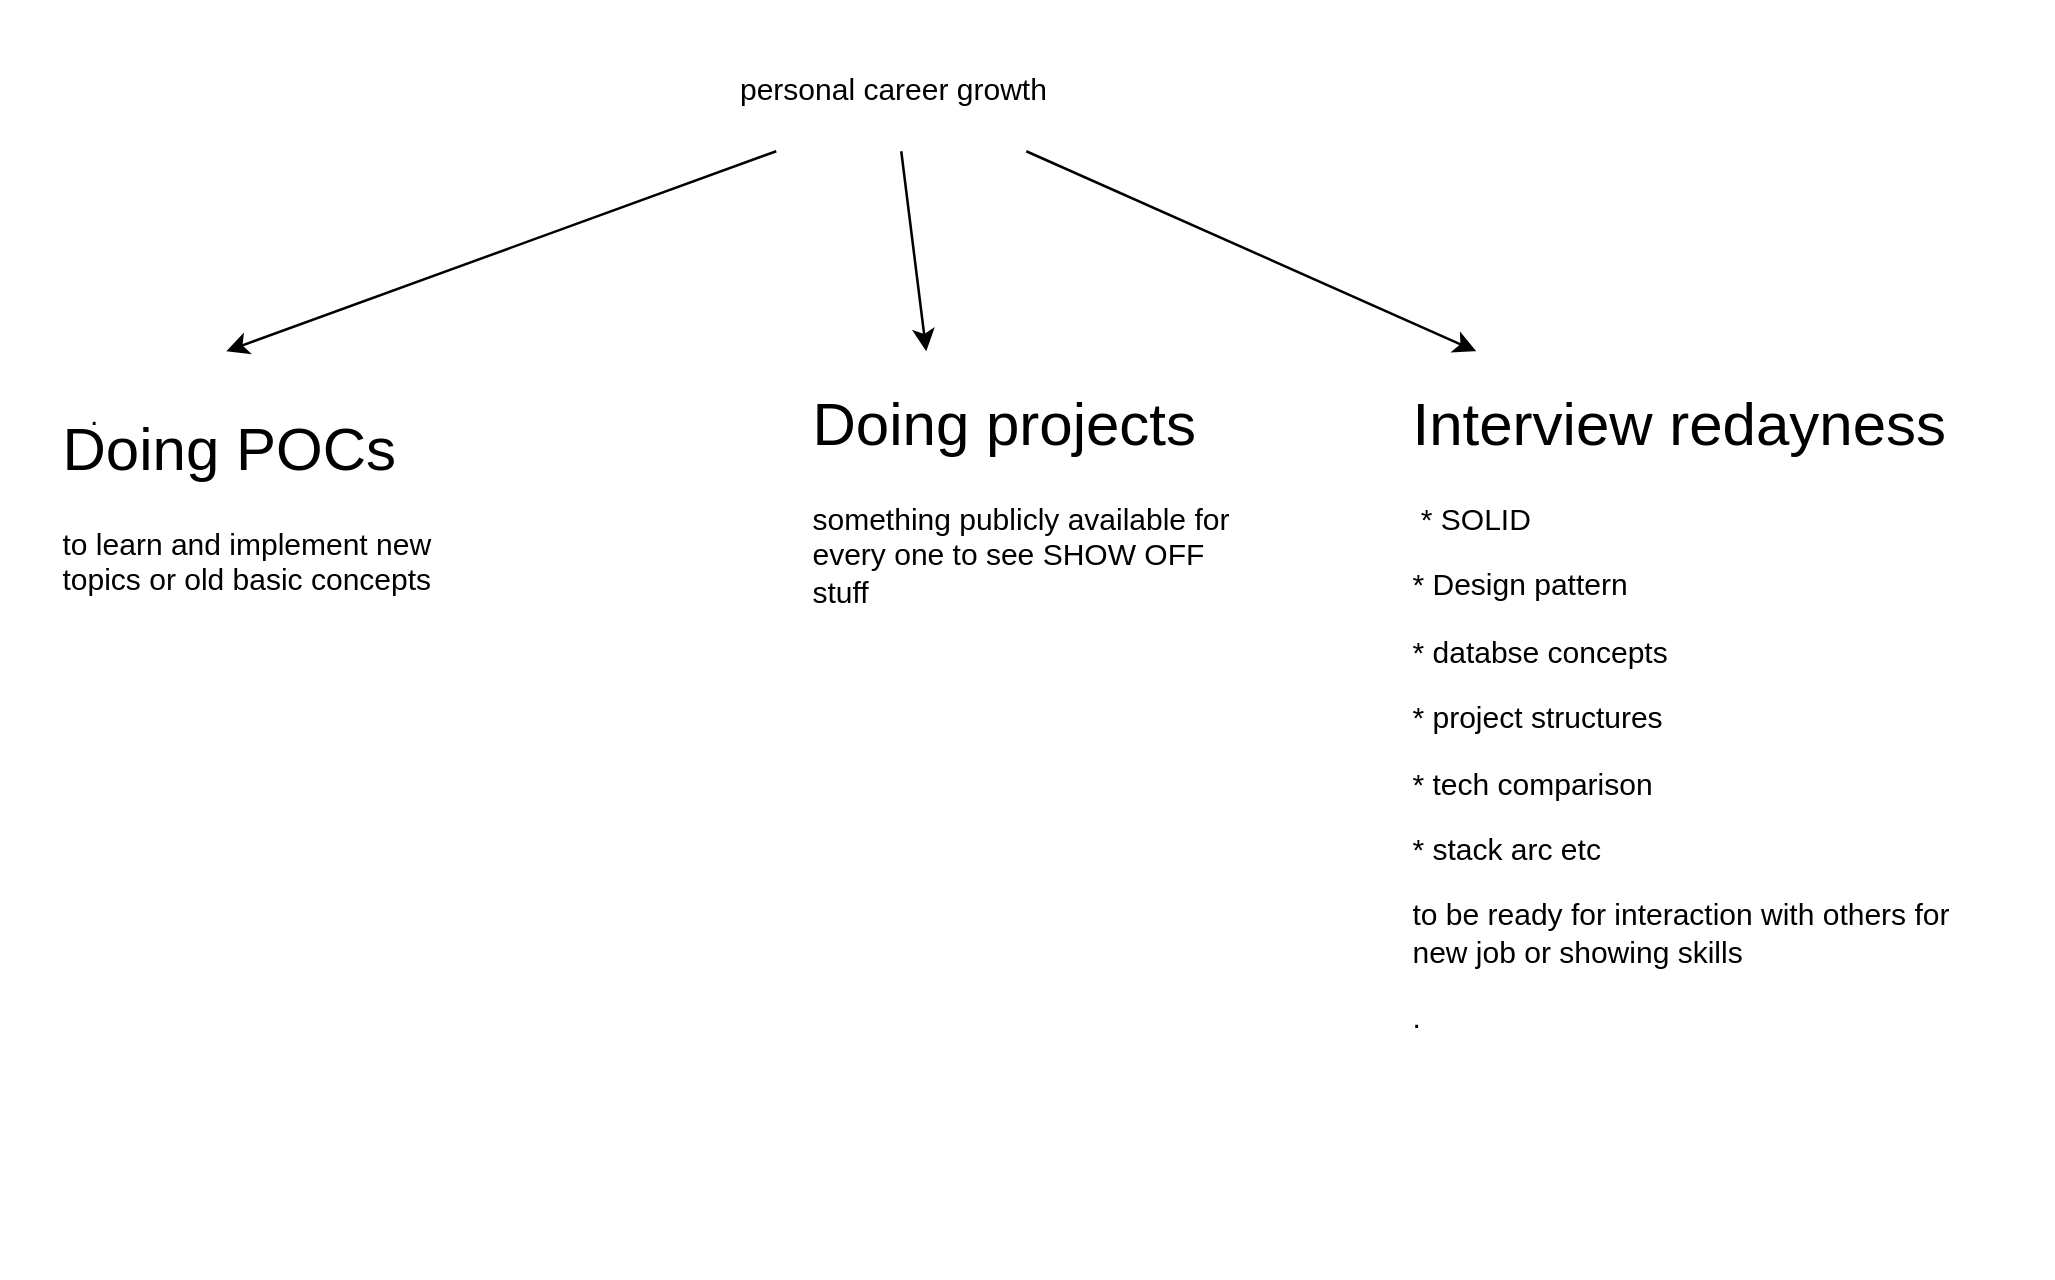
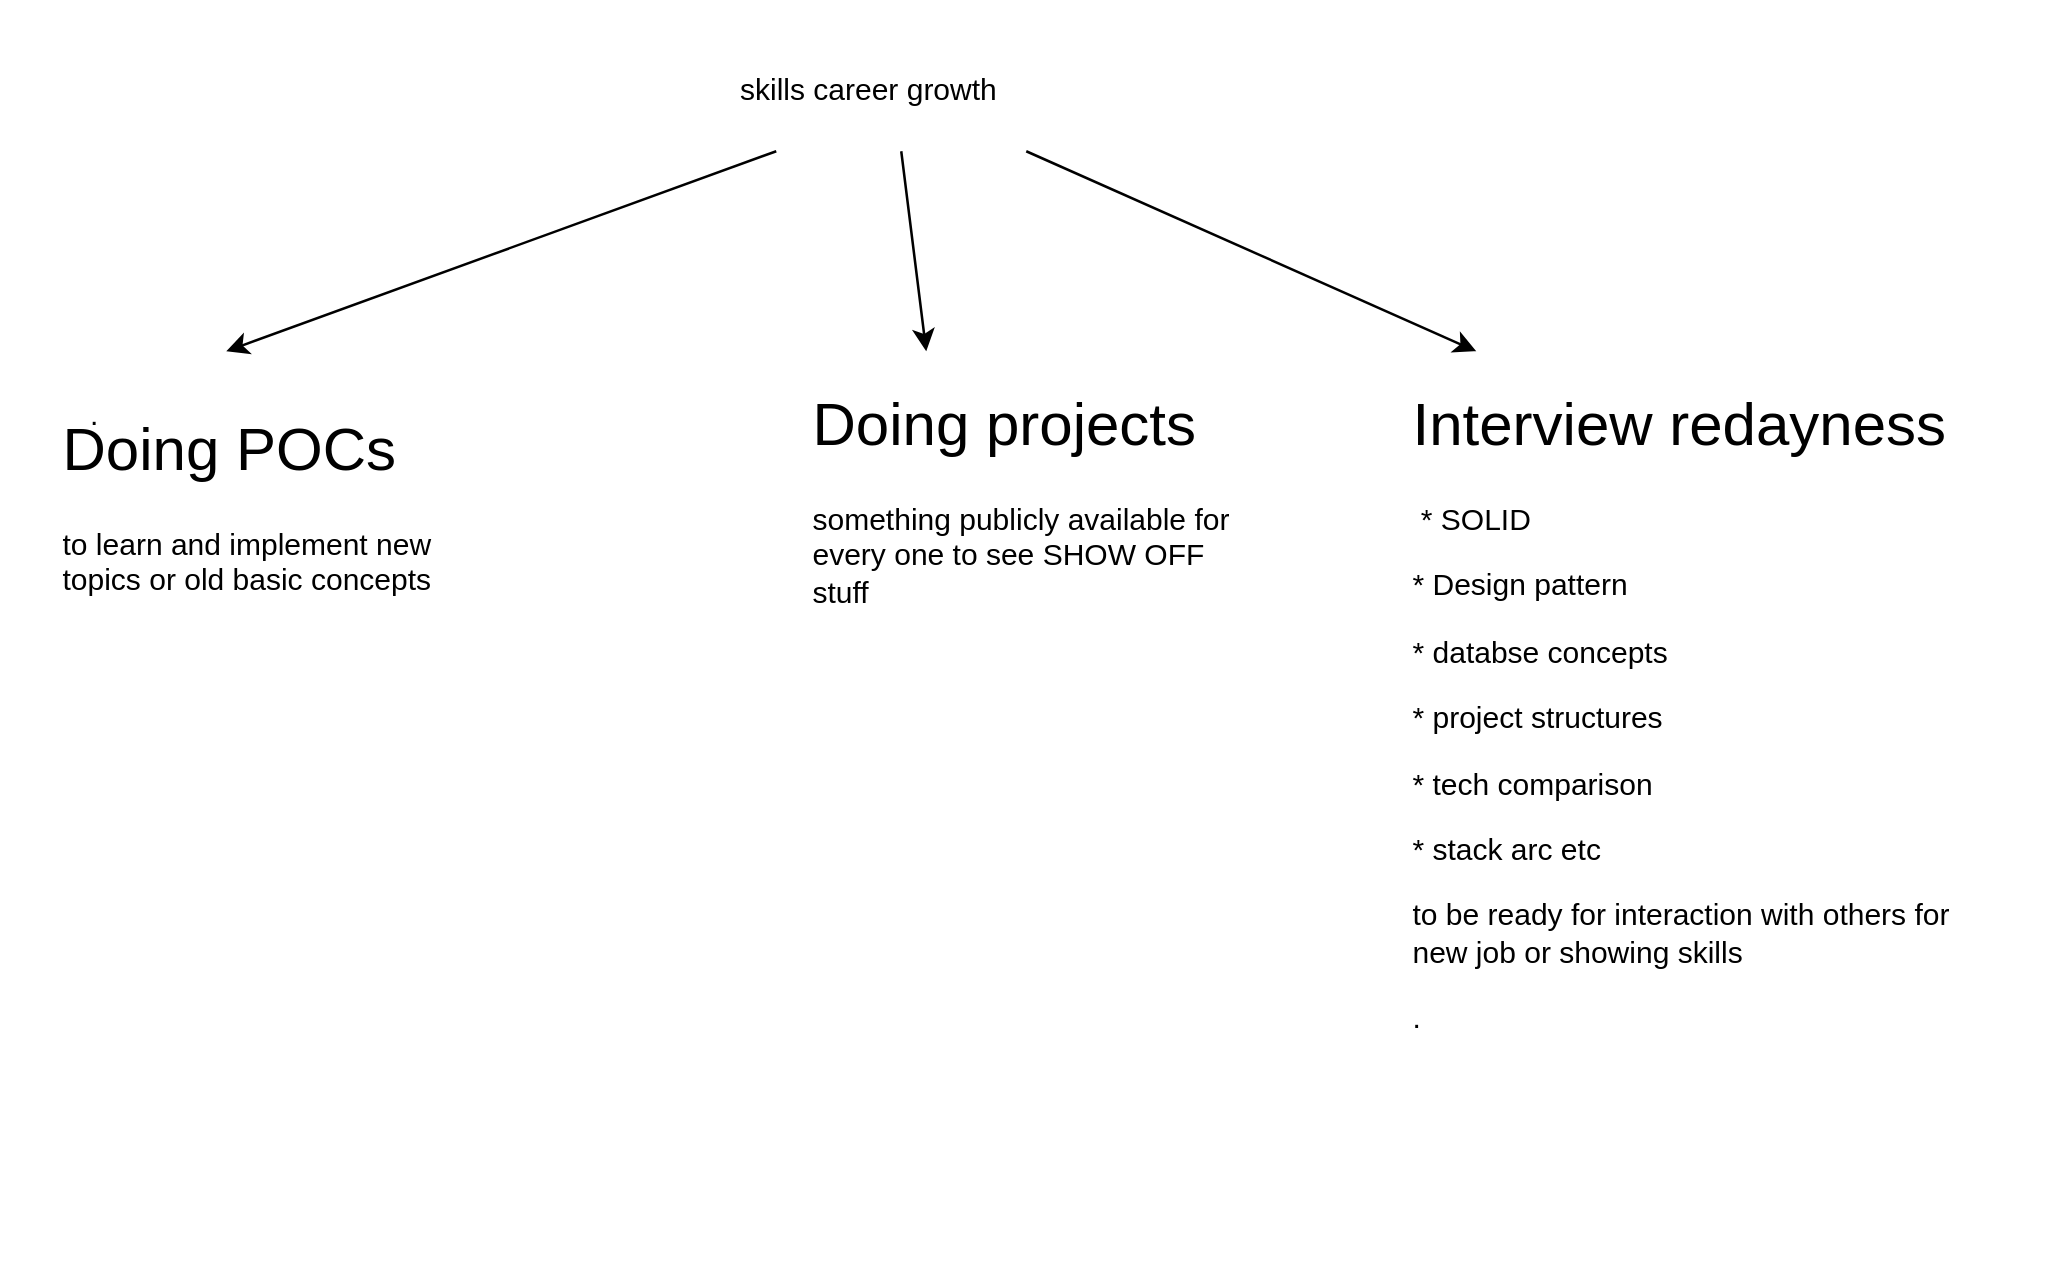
node "personal career growth": label "personal career growth" -> "skills career growth"
